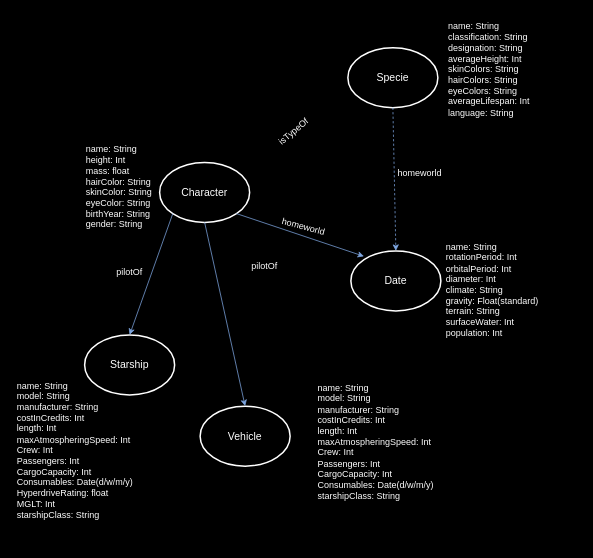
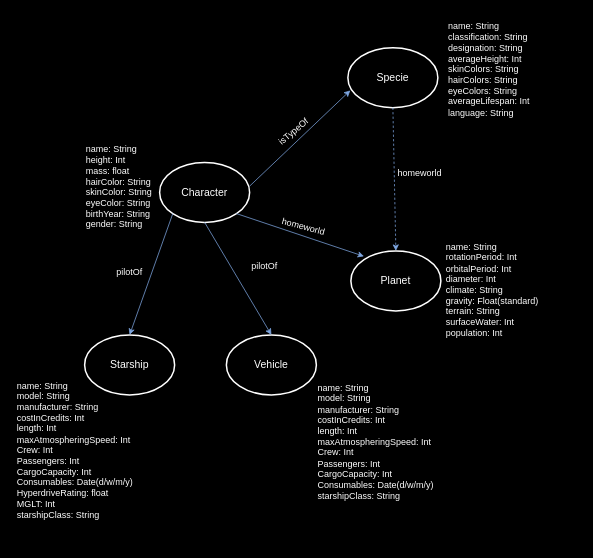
edge "Character" -> "Specie": added
node "Date": label "Date" -> "Planet"
node "Vehicle": moved (245, 436) -> (271, 365)
